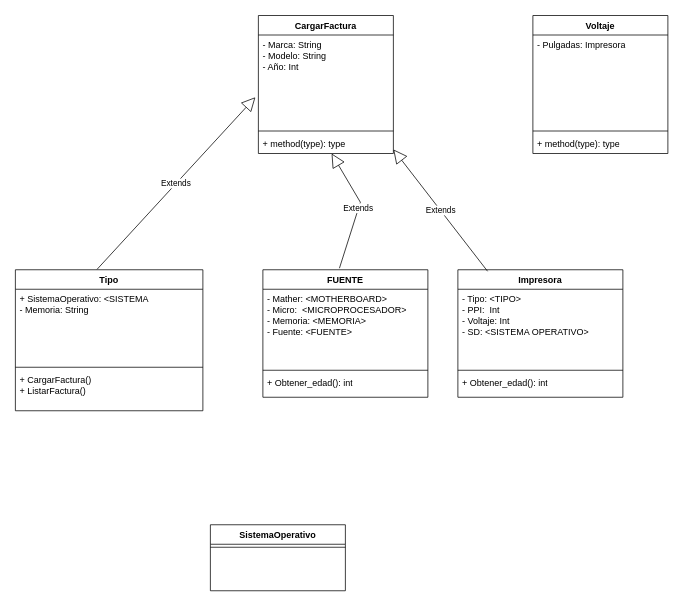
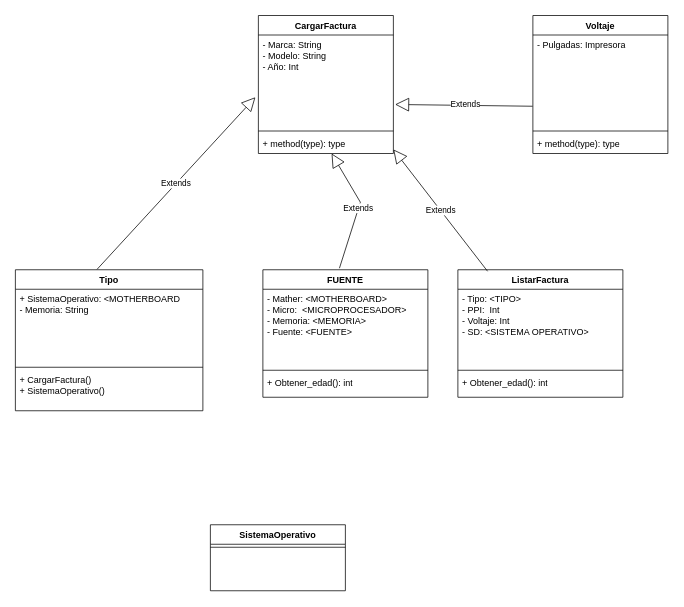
edge "- Pulgadas: Impresora" -> "- Marca: String - Modelo: String - Año: Int": added, label "Extends"
node "Impresora": label "Impresora" -> "ListarFactura"
node "+ SistemaOperativo: <SISTEMA - Memoria: String": label "+ SistemaOperativo: <SISTEMA - Memoria: String" -> "+ SistemaOperativo: <MOTHERBOARD - Memoria: String"
node "+ CargarFactura() + ListarFactura()": label "+ CargarFactura() + ListarFactura()" -> "+ CargarFactura() + SistemaOperativo()"
